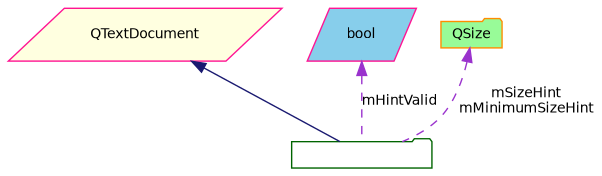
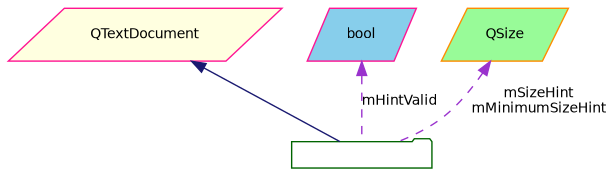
node "QSize": shape folder -> parallelogram
